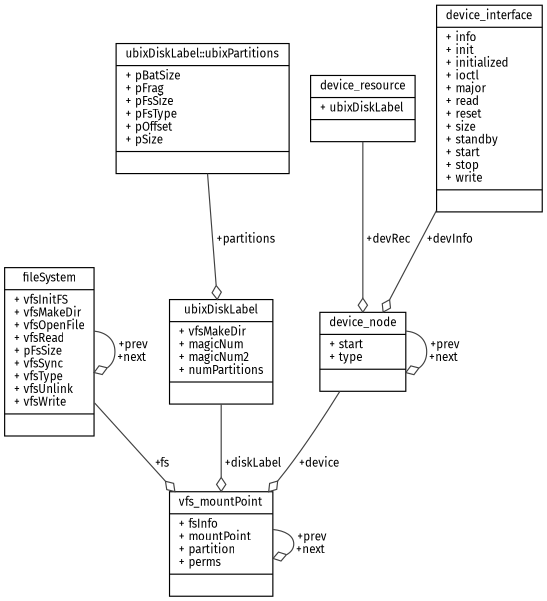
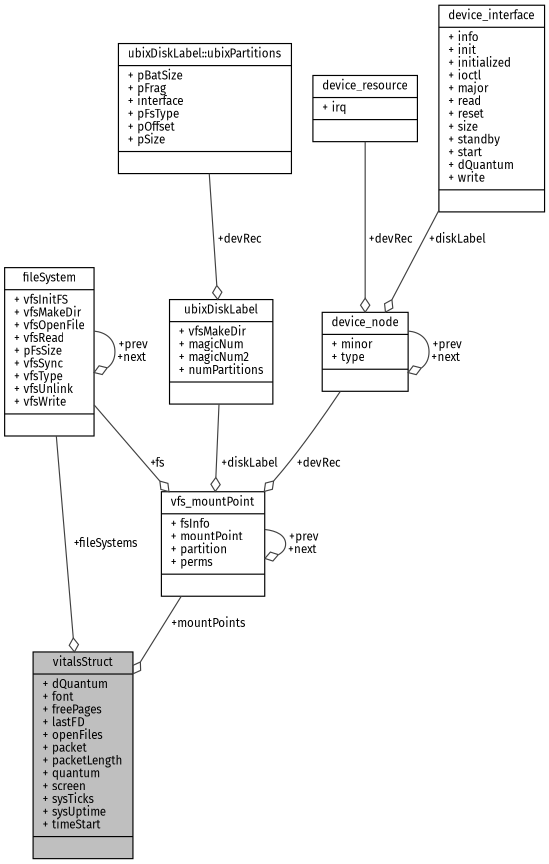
node "ubixDiskLabel::ubixPartitions": text "+ pFsSize" -> "+ interface"
node "device_resource": text "+ ubixDiskLabel" -> "+ irq"
node "device_interface": text "+ stop" -> "+ dQuantum"
edge "ubixDiskLabel::ubixPartitions" -> "ubixDiskLabel": label " +partitions" -> " +devRec"
edge "device_interface" -> "device_node": label " +devInfo" -> " +diskLabel"
node "device_node": text "+ start" -> "+ minor"
edge "device_node" -> "vfs_mountPoint": label " +device" -> " +devRec"
node "vitalsStruct": added
